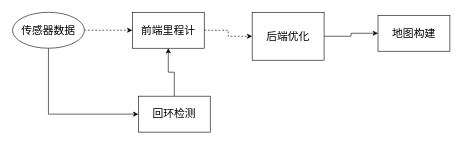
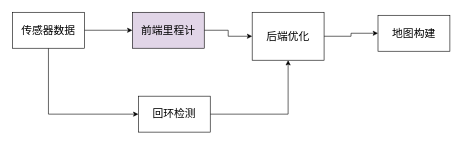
node "传感器数据": shape ellipse -> rectangle
edge "传感器数据" -> "前端里程计": style dashed -> solid
node "前端里程计": fillcolor #ffffff -> #e1d5e7
edge "前端里程计" -> "后端优化": style dashed -> solid
edge "回环检测" -> "前端里程计": now "回环检测" -> "后端优化"
